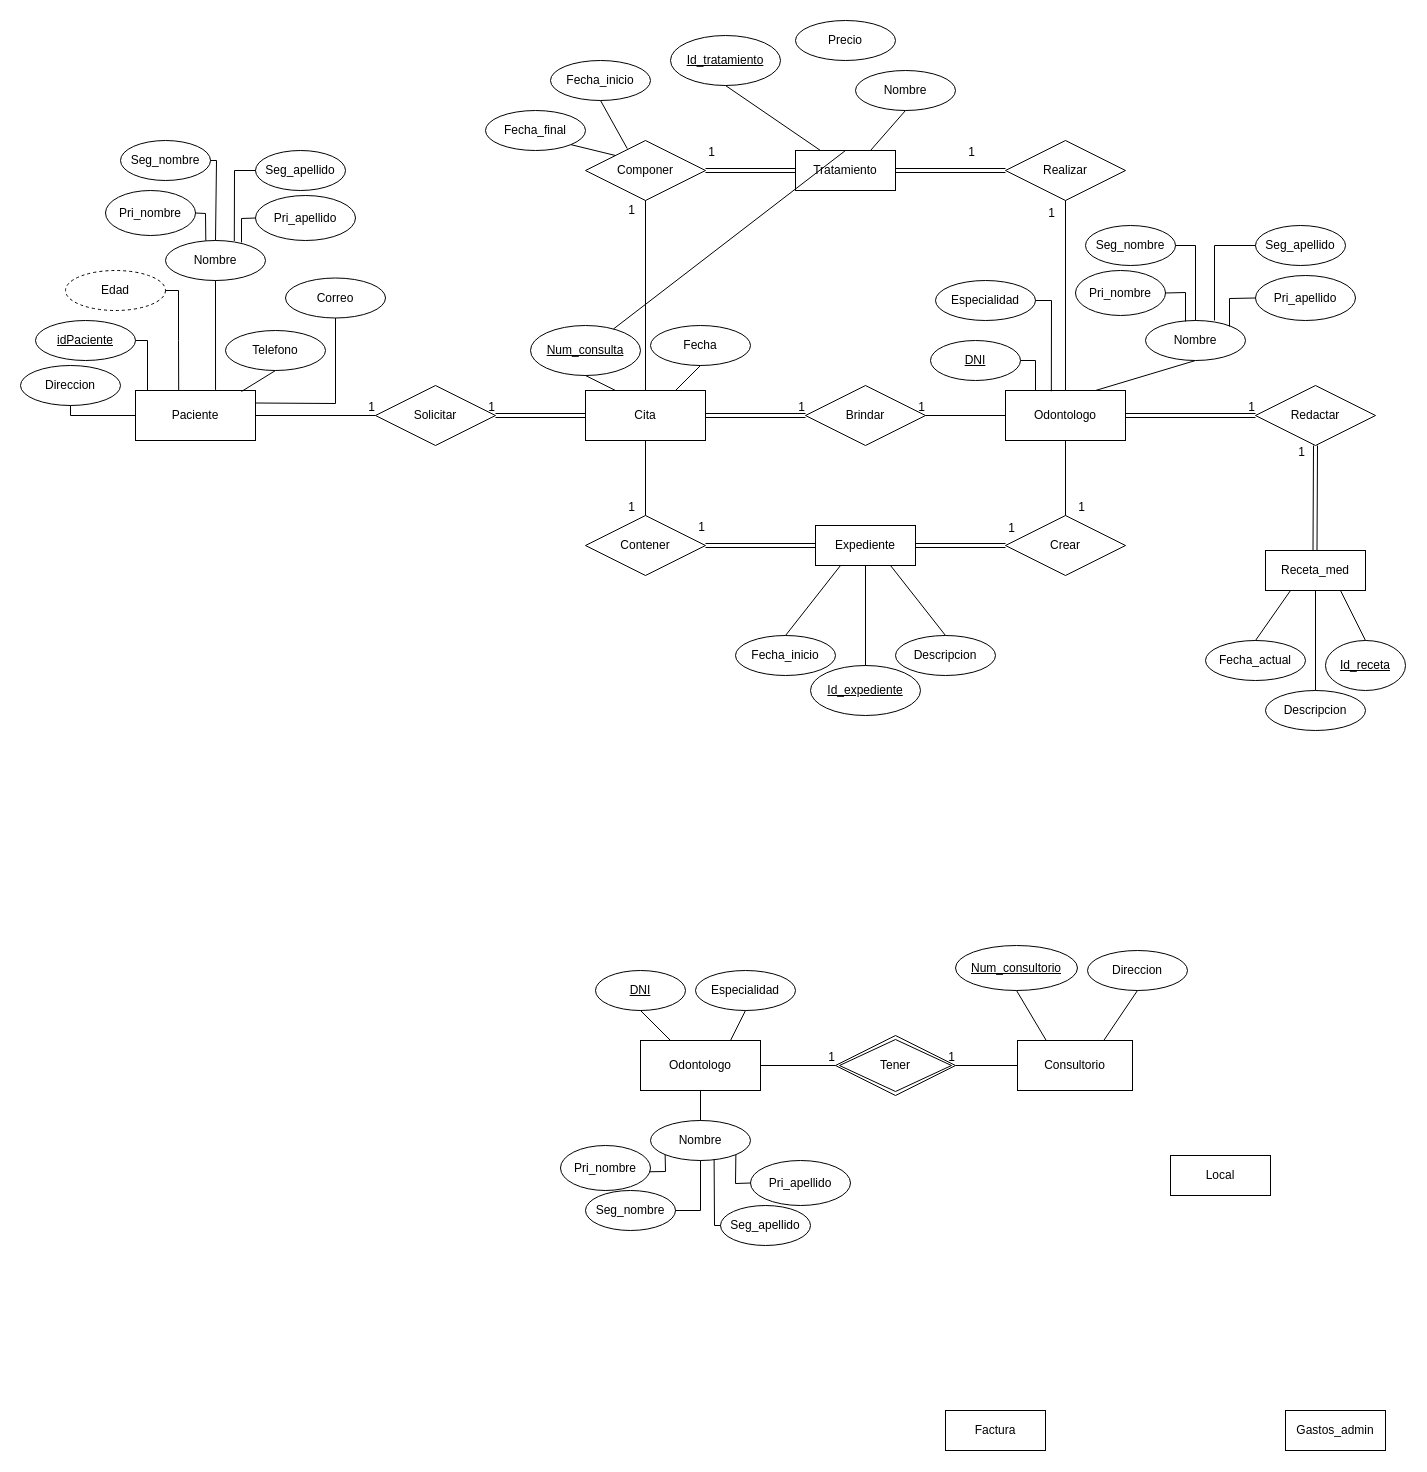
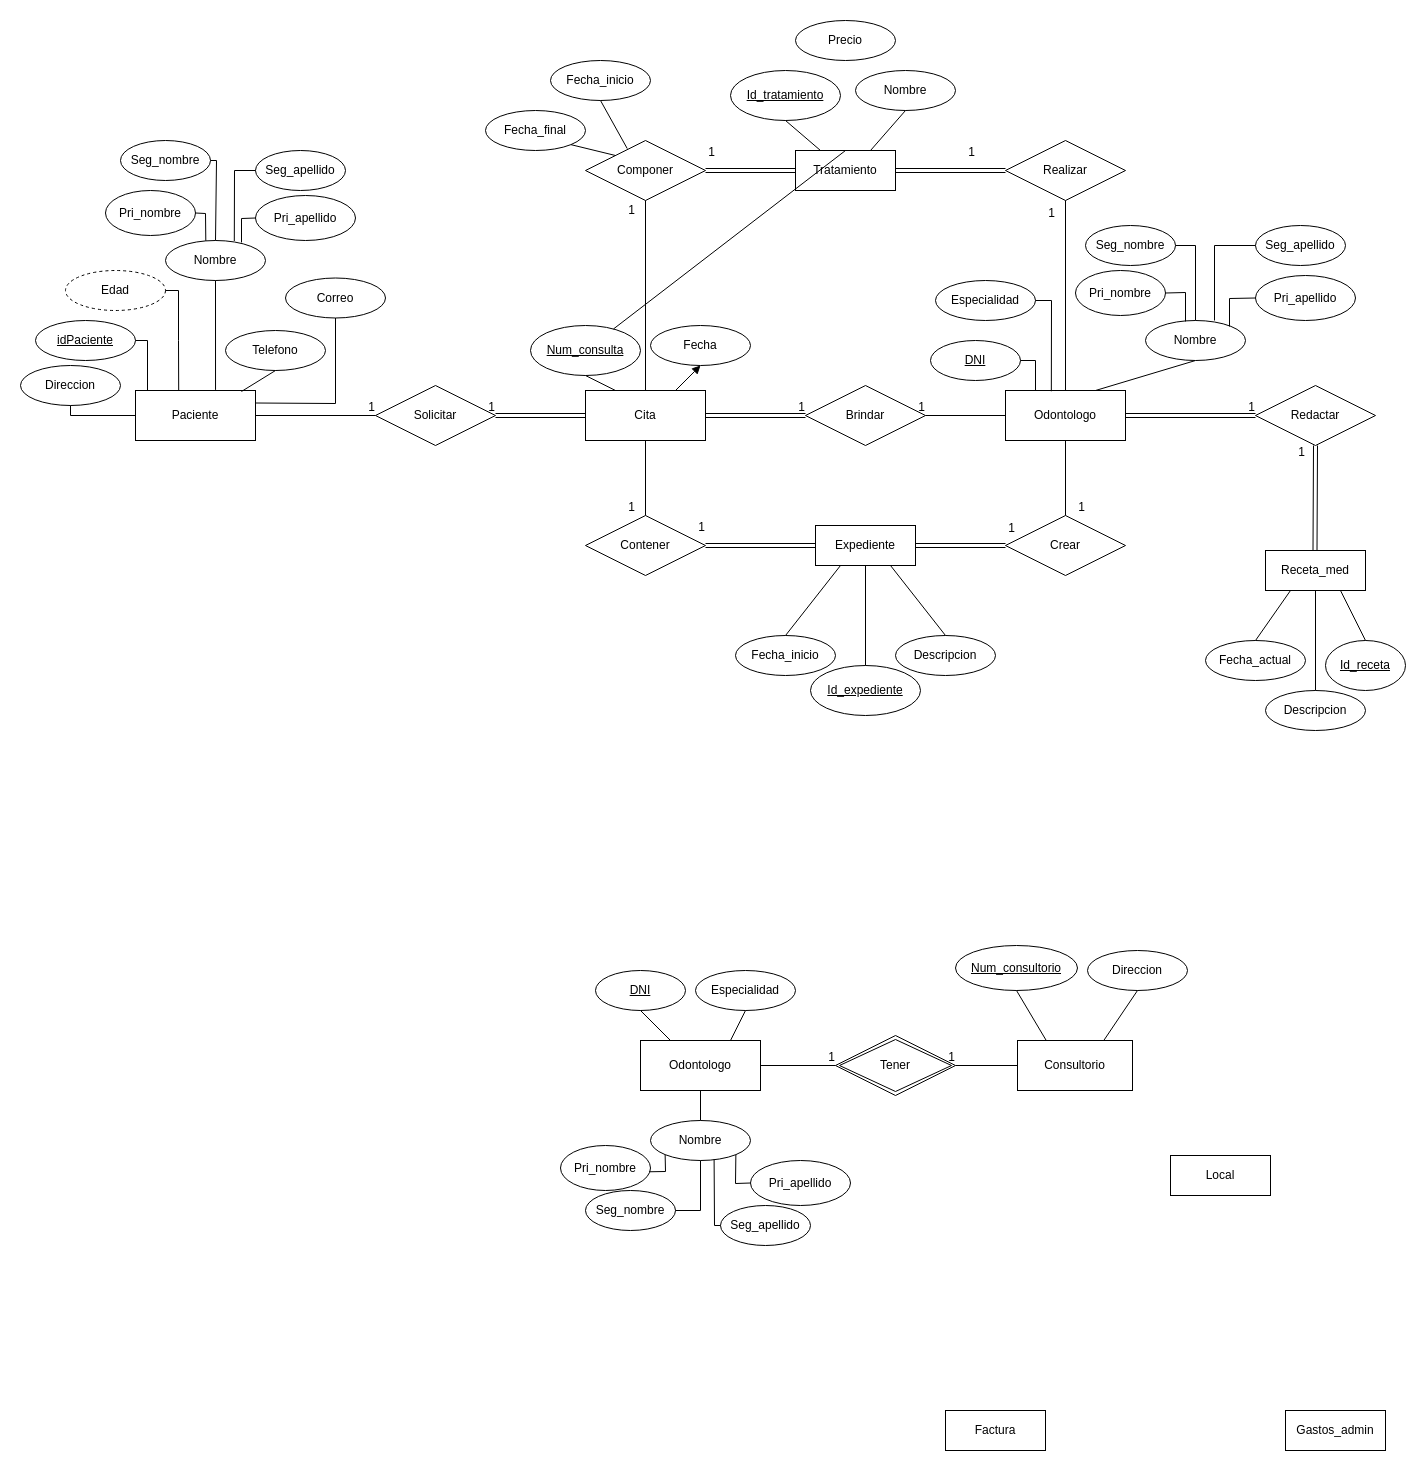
node "Id_tratamiento": moved (726, 61) -> (786, 96)
edge "Fecha" -- "Cita": arrowhead none -> block
